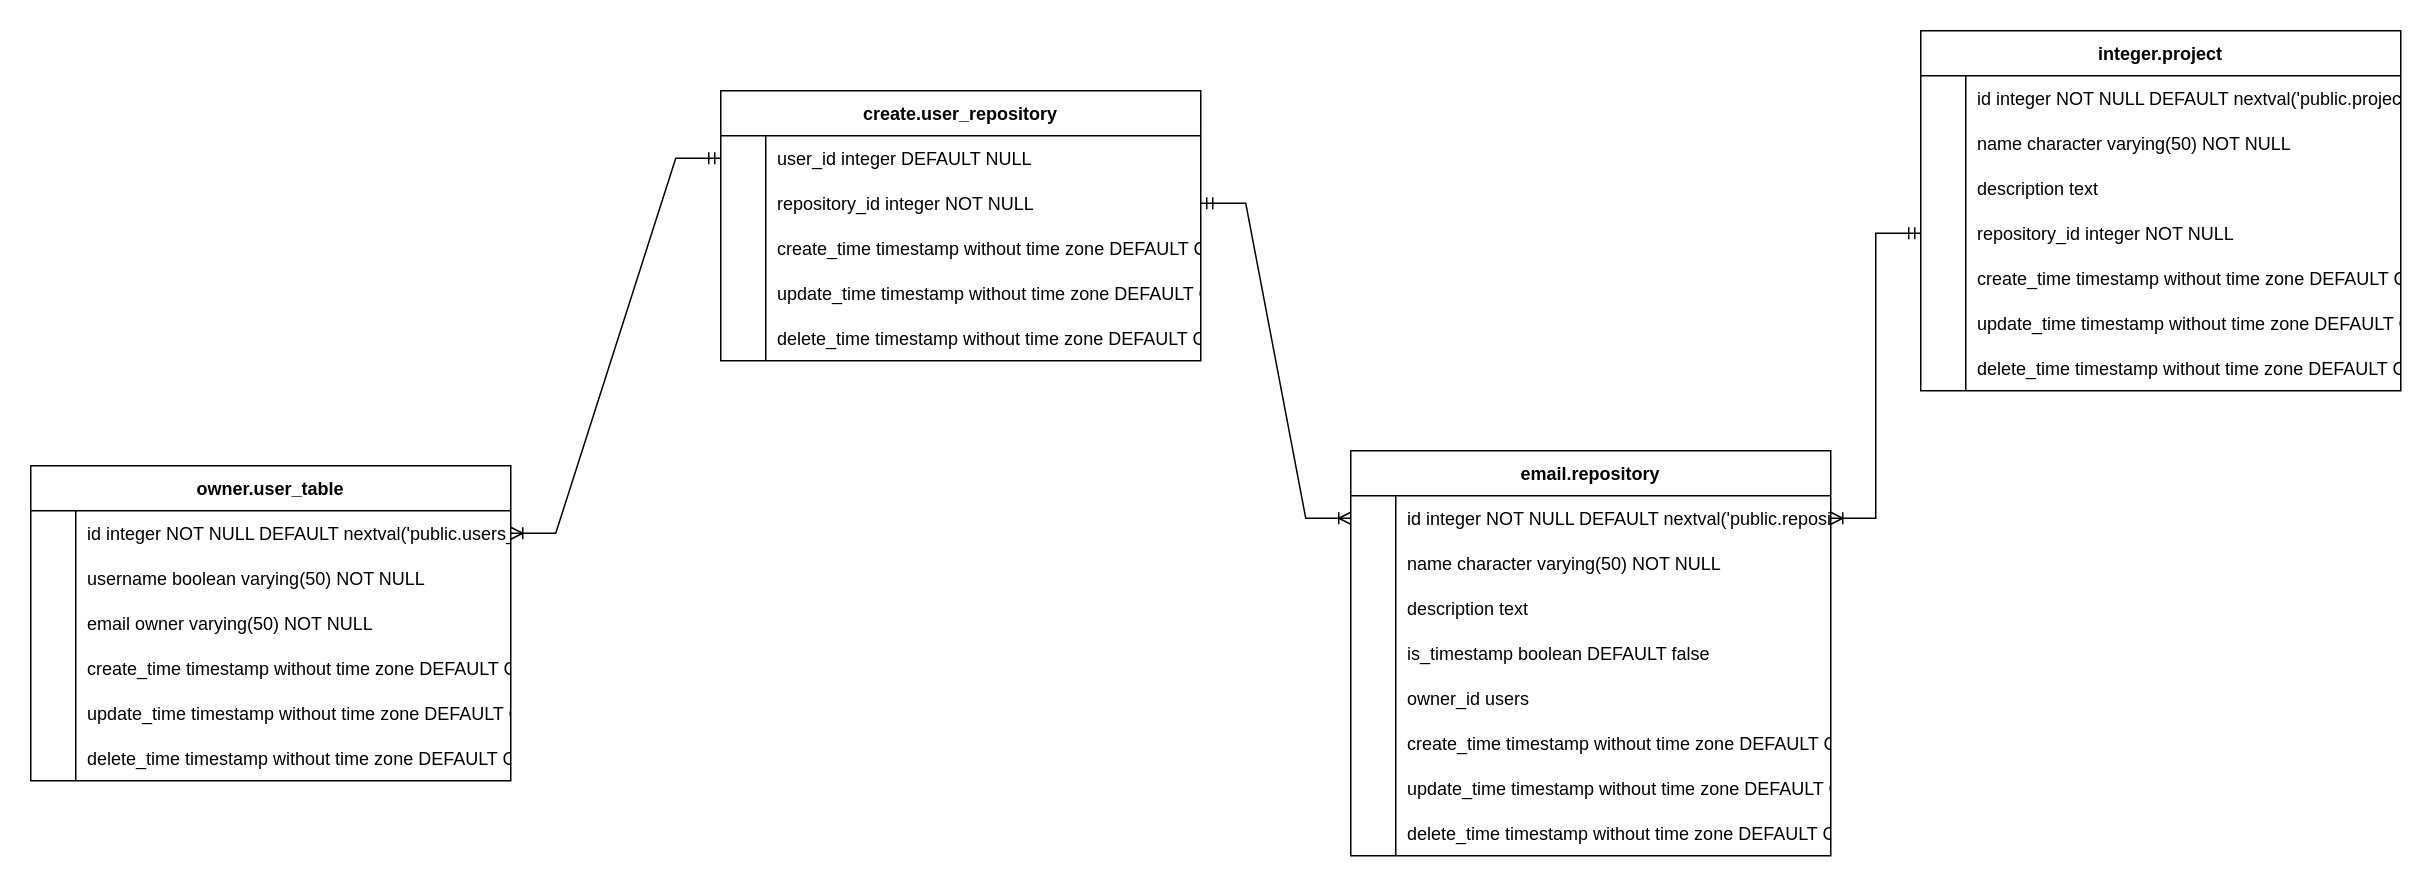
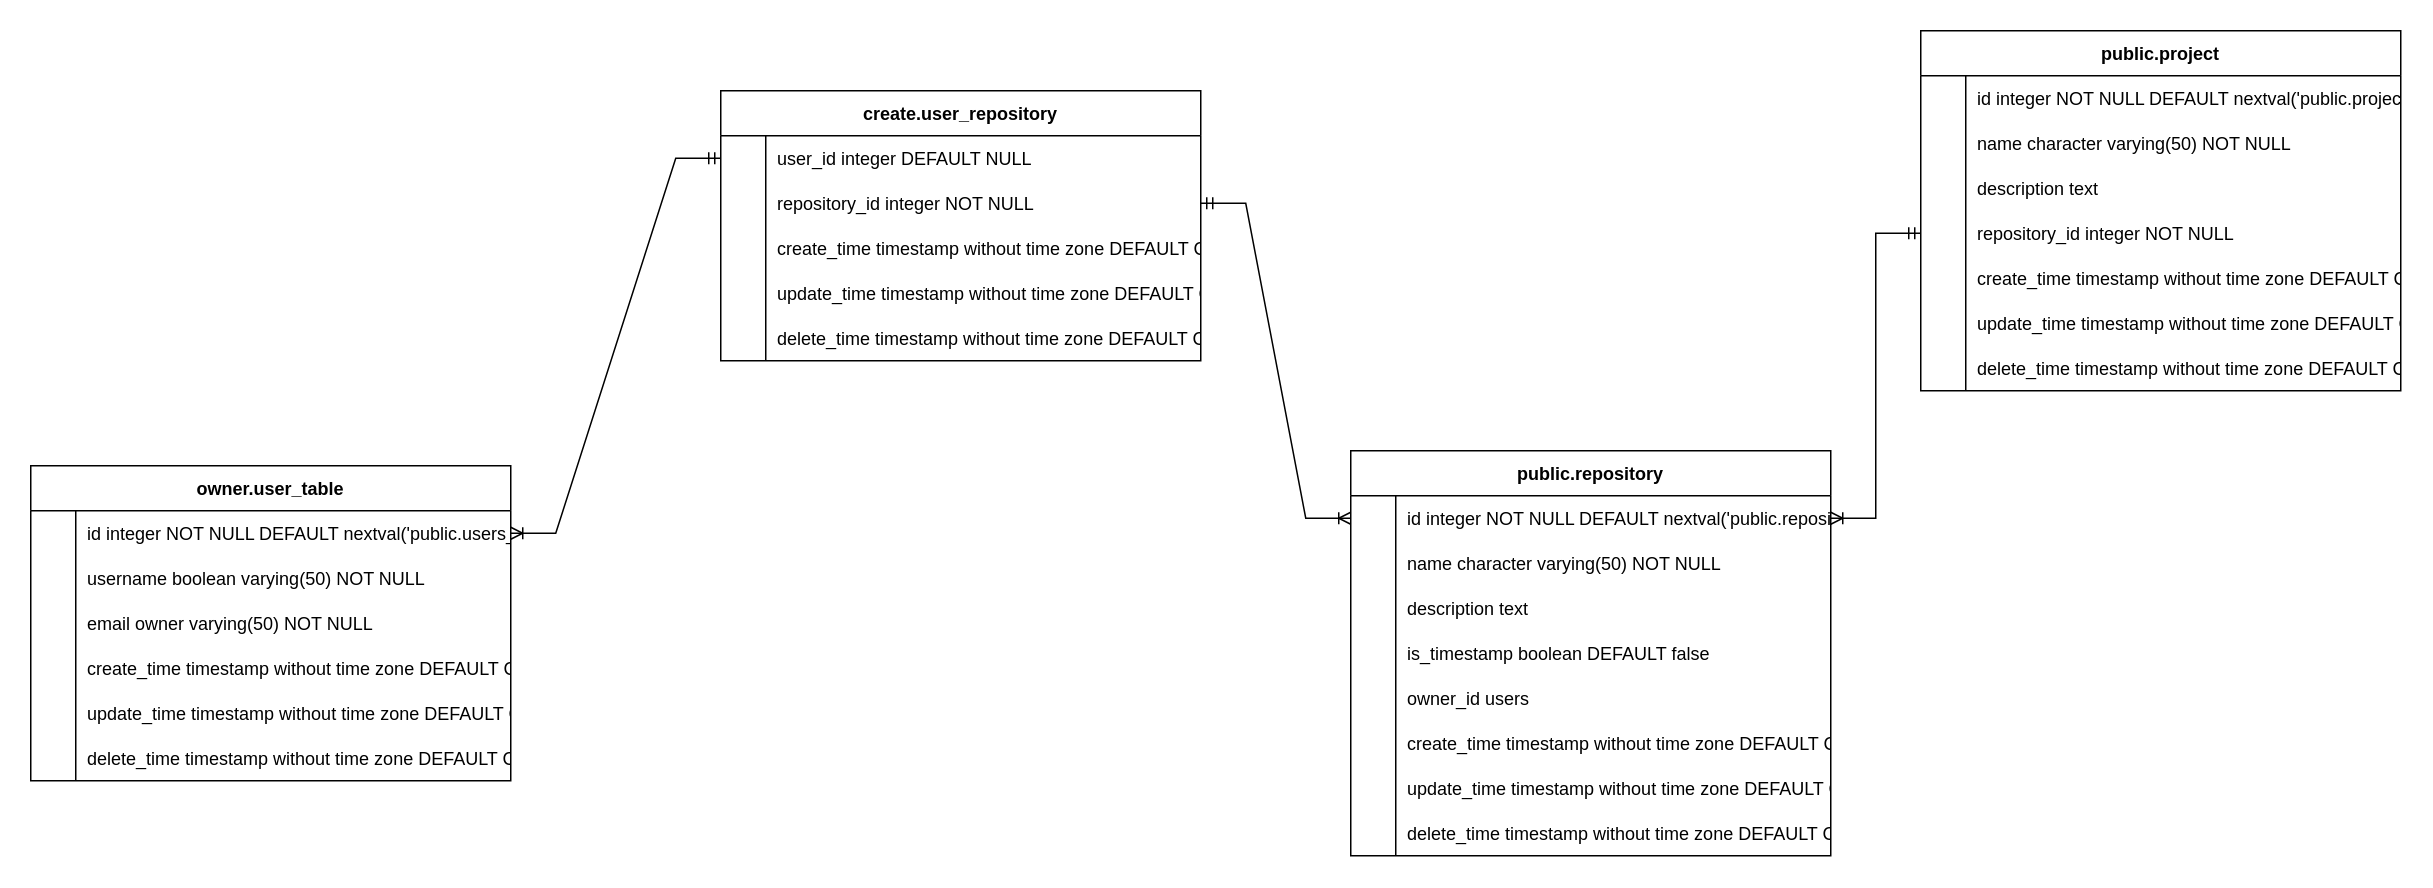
node "integer.project": label "integer.project" -> "public.project"
node "email.repository": label "email.repository" -> "public.repository"
